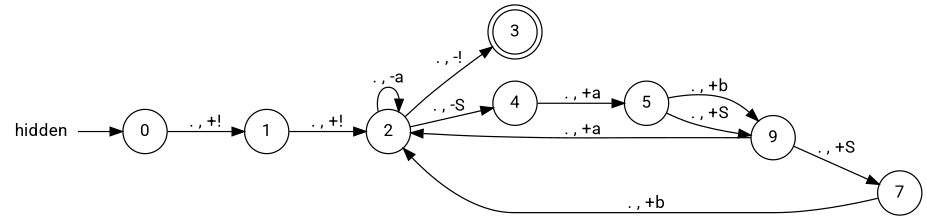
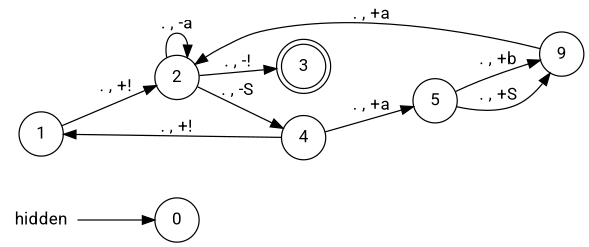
edge "0" -> "1": now "4" -> "1"
node "7": removed
